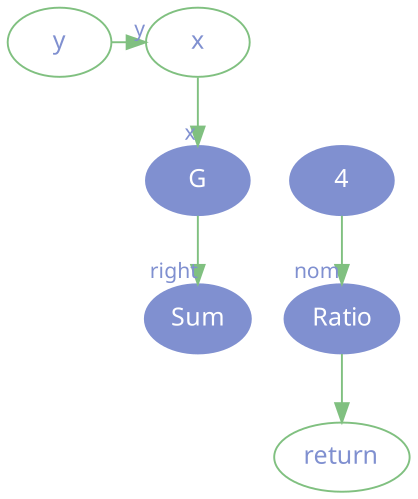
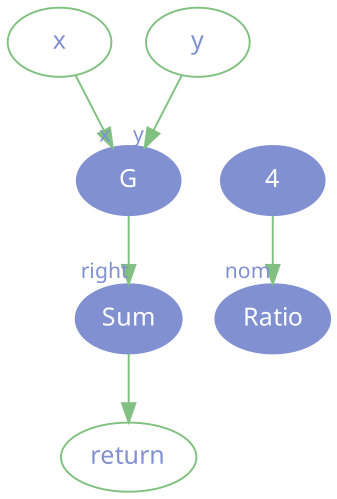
edge "y" -> "x": now "y" -> "G"
edge "Ratio" -> "return": now "Sum" -> "return"
